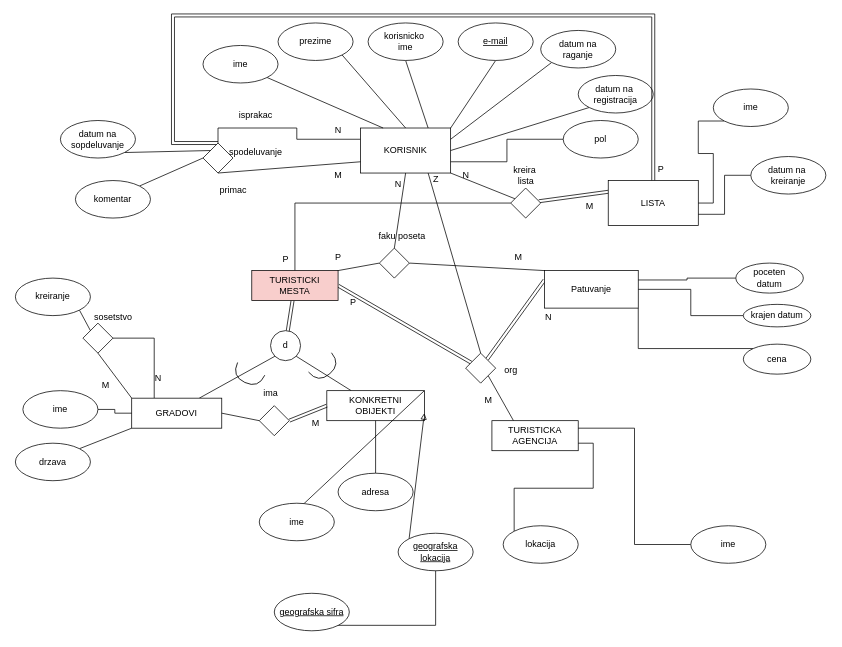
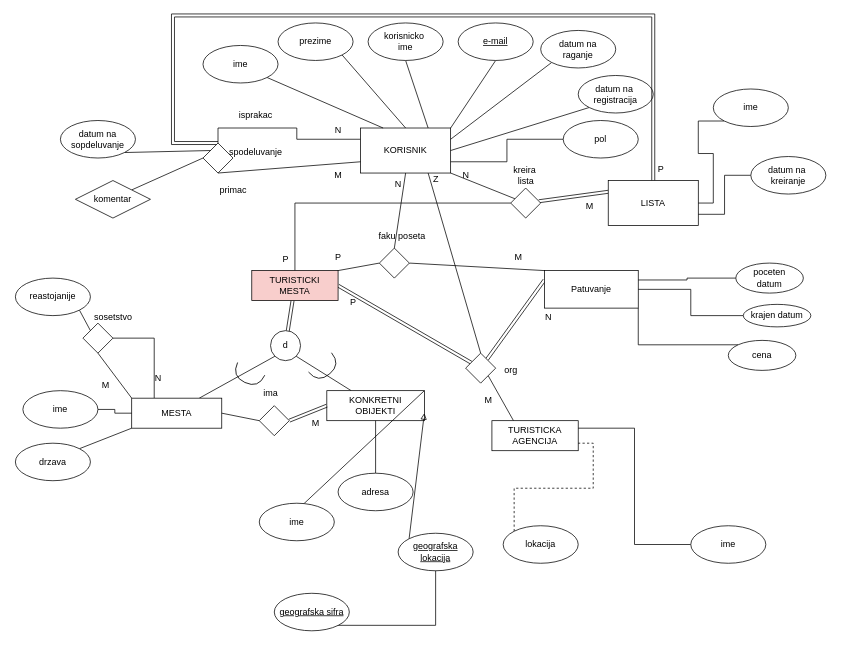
node "komentar": shape ellipse -> diamond
node "kreiranje": label "kreiranje" -> "reastojanije"
node "cena": moved (777, 359) -> (762, 355)
node "GRADOVI": label "GRADOVI" -> "MESTA"
edge "TURISTICKA AGENCIJA" -- "lokacija": style solid -> dashed
